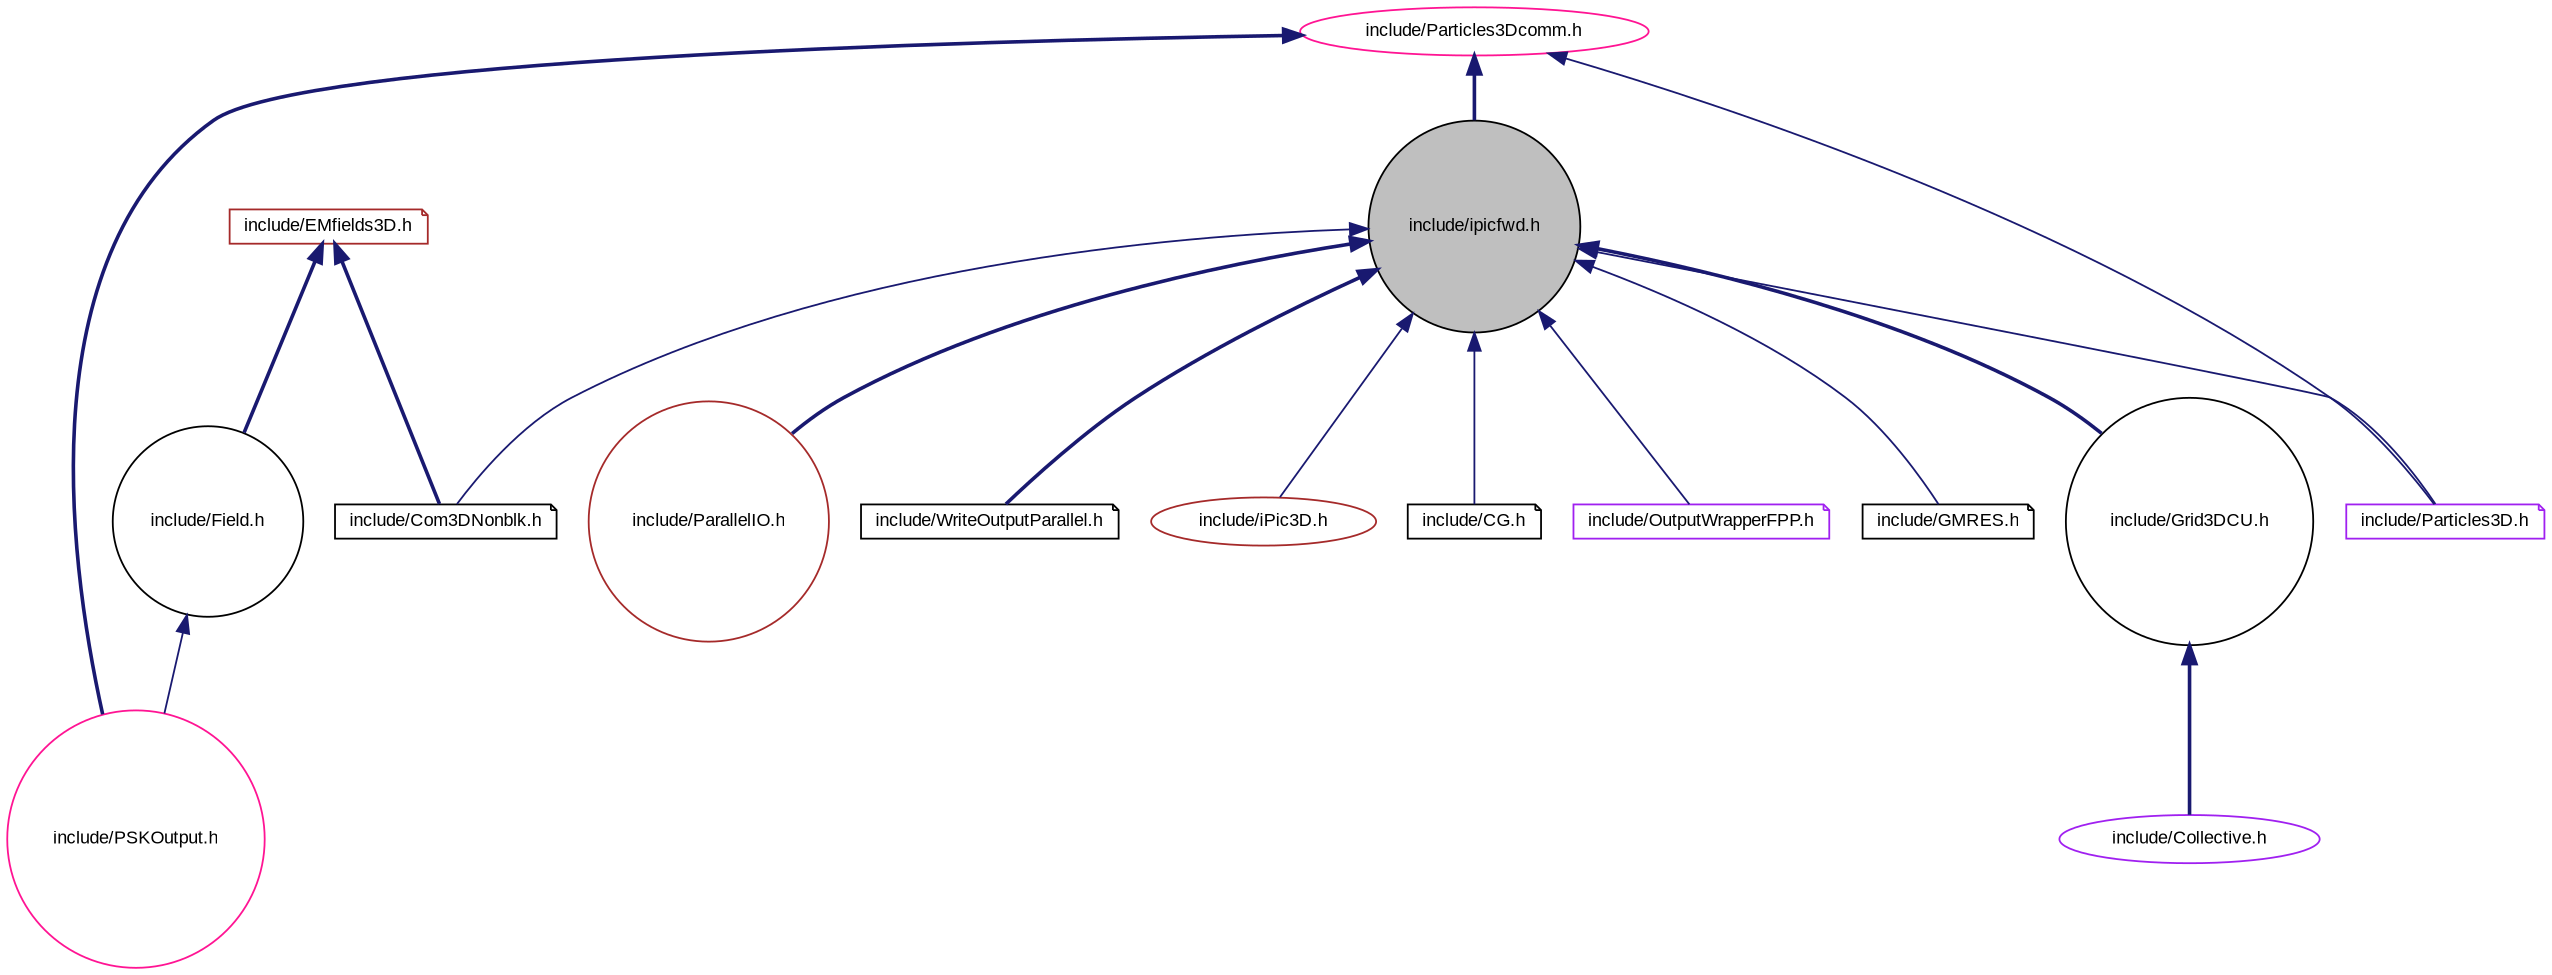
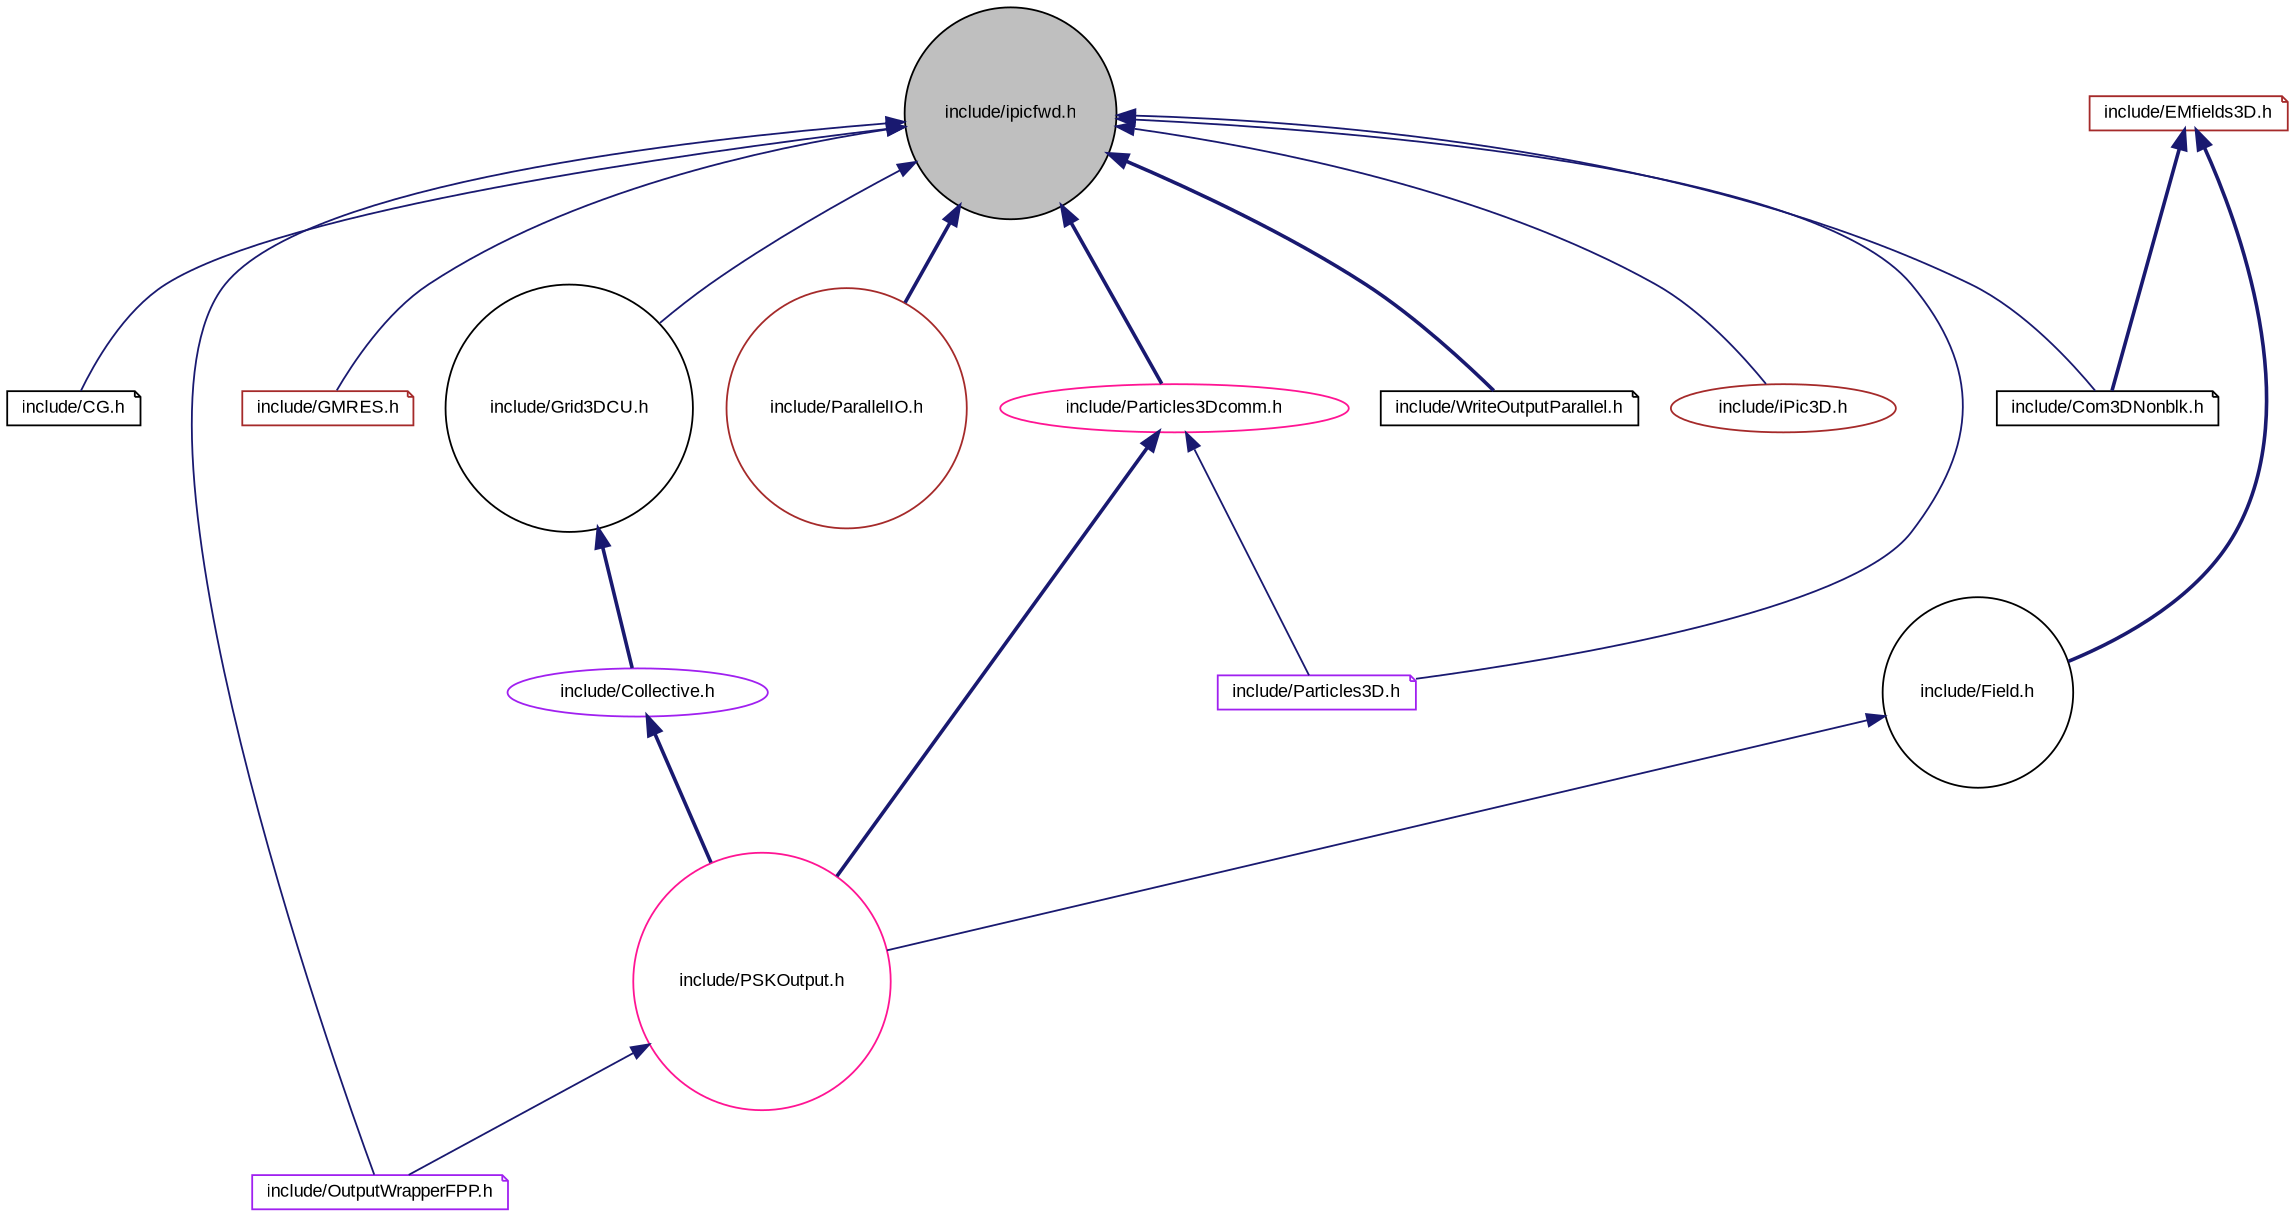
edge "include/ipicfwd.h" -> "include/Particles3Dcomm.h": reversed
edge "include/Grid3DCU.h" -> "include/ipicfwd.h": style bold -> solid
node "include/GMRES.h": color black -> brown
edge "include/PSKOutput.h" -> "include/Collective.h": added
edge "include/OutputWrapperFPP.h" -> "include/PSKOutput.h": added
